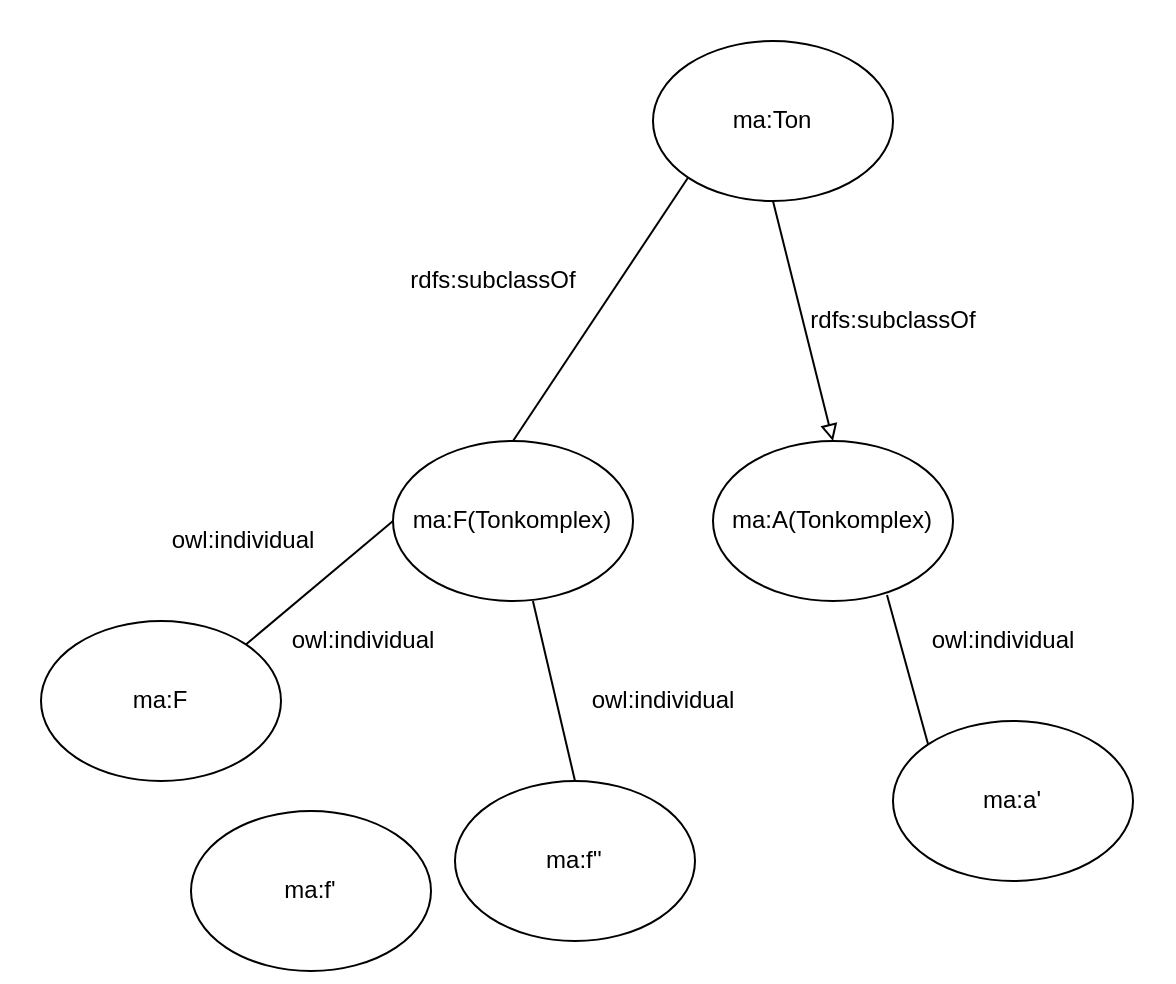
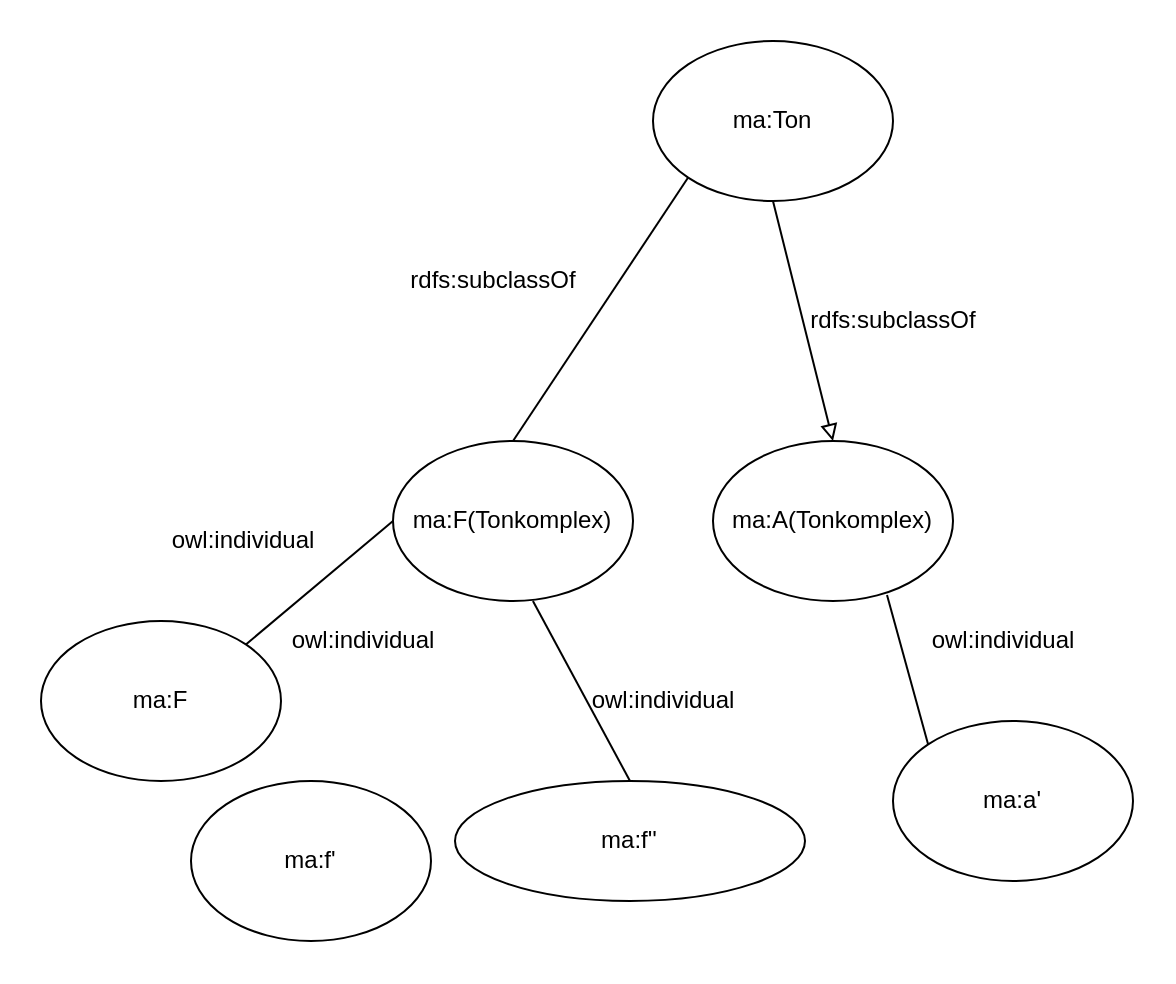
node "ma:f''": size 240x160 -> 350x120
node "ma:f'": moved (311, 891) -> (311, 861)
